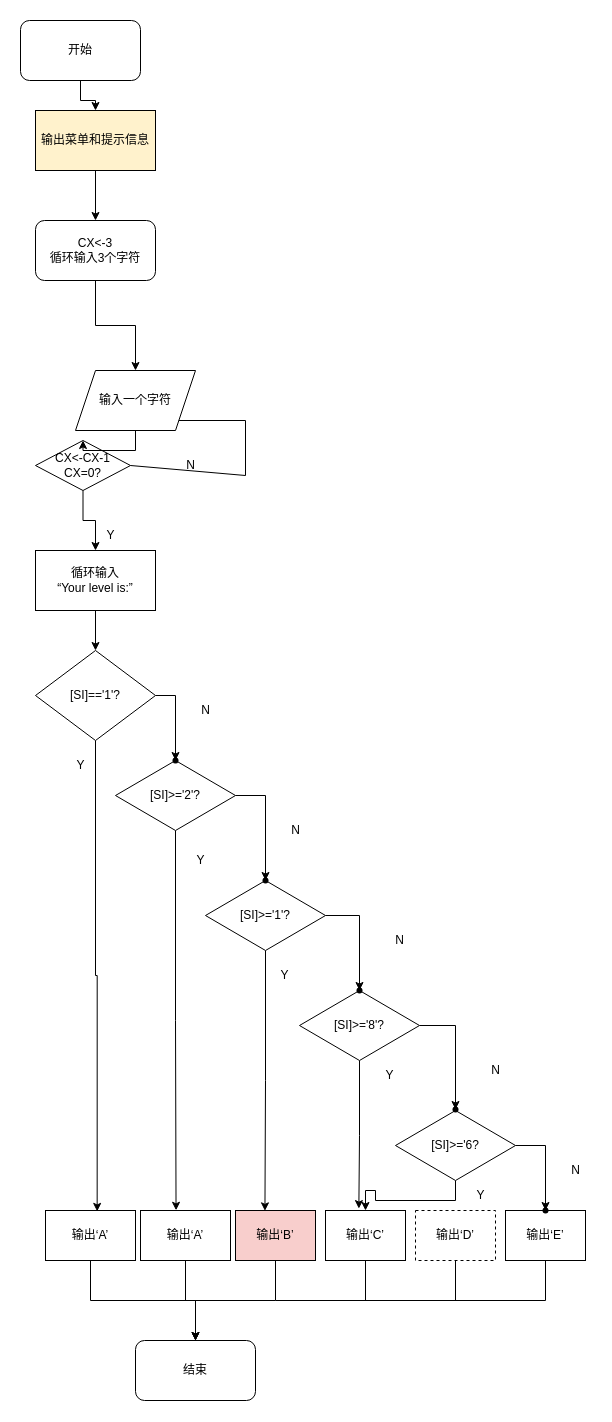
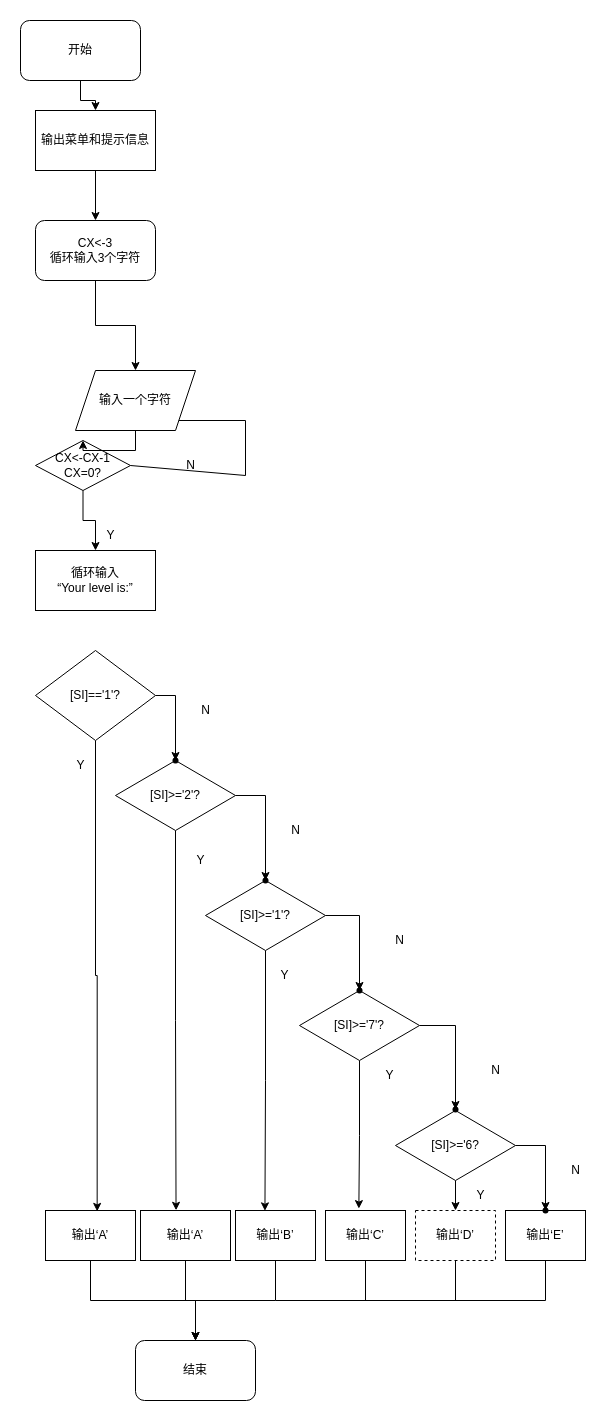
node "输出菜单和提示信息": fillcolor #fff2cc -> #ffffff
edge "循环输入 “Your level is:”" -> "[SI]=='1'?": removed
node "[SI]>='8'?": label "[SI]>='8'?" -> "[SI]>='7'?"
edge "[SI]>='6?" -> "输出‘C’": now "[SI]>='6?" -> "输出‘D’"
node "输出‘B’": fillcolor #f8cecc -> #ffffff
